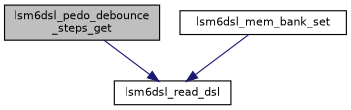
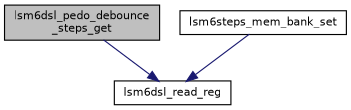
node "lsm6dsl_mem_bank_set": label "lsm6dsl_mem_bank_set" -> "lsm6steps_mem_bank_set"
node "lsm6dsl_read_dsl": label "lsm6dsl_read_dsl" -> "lsm6dsl_read_reg"
